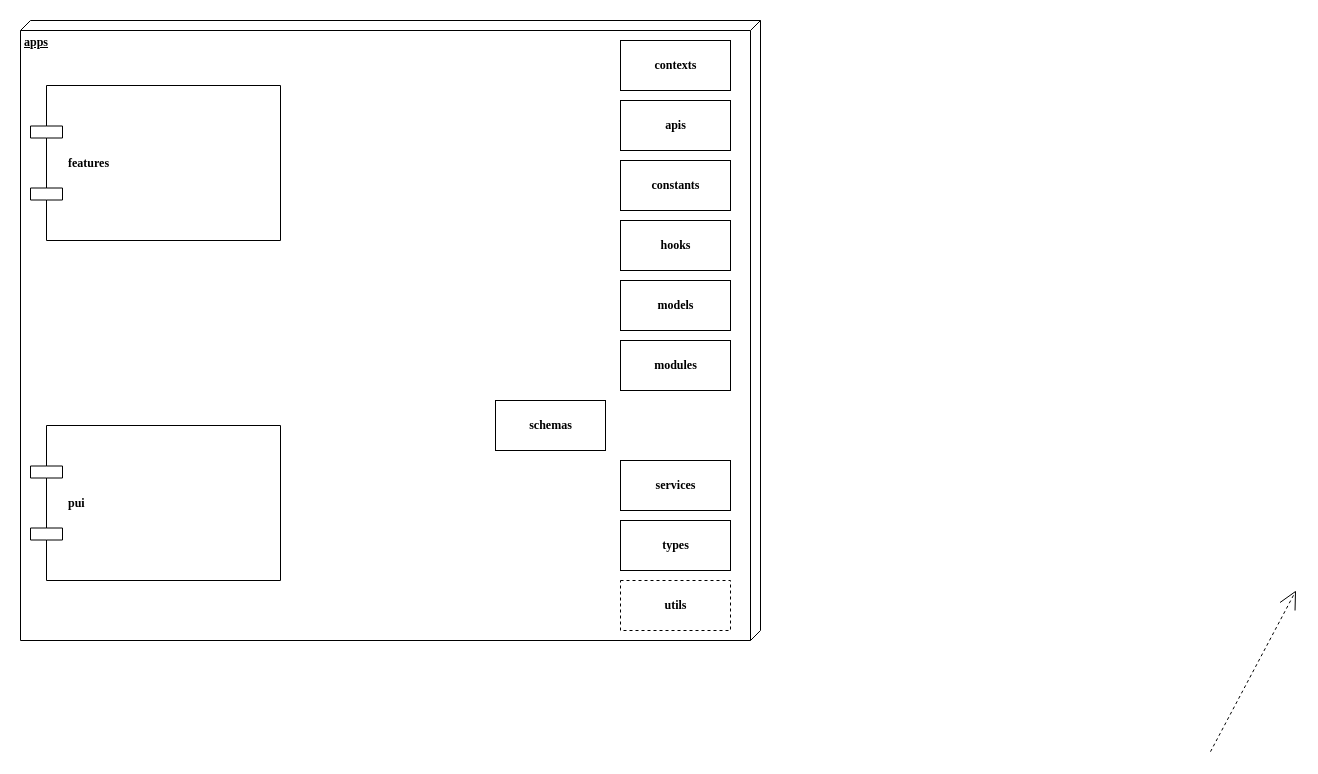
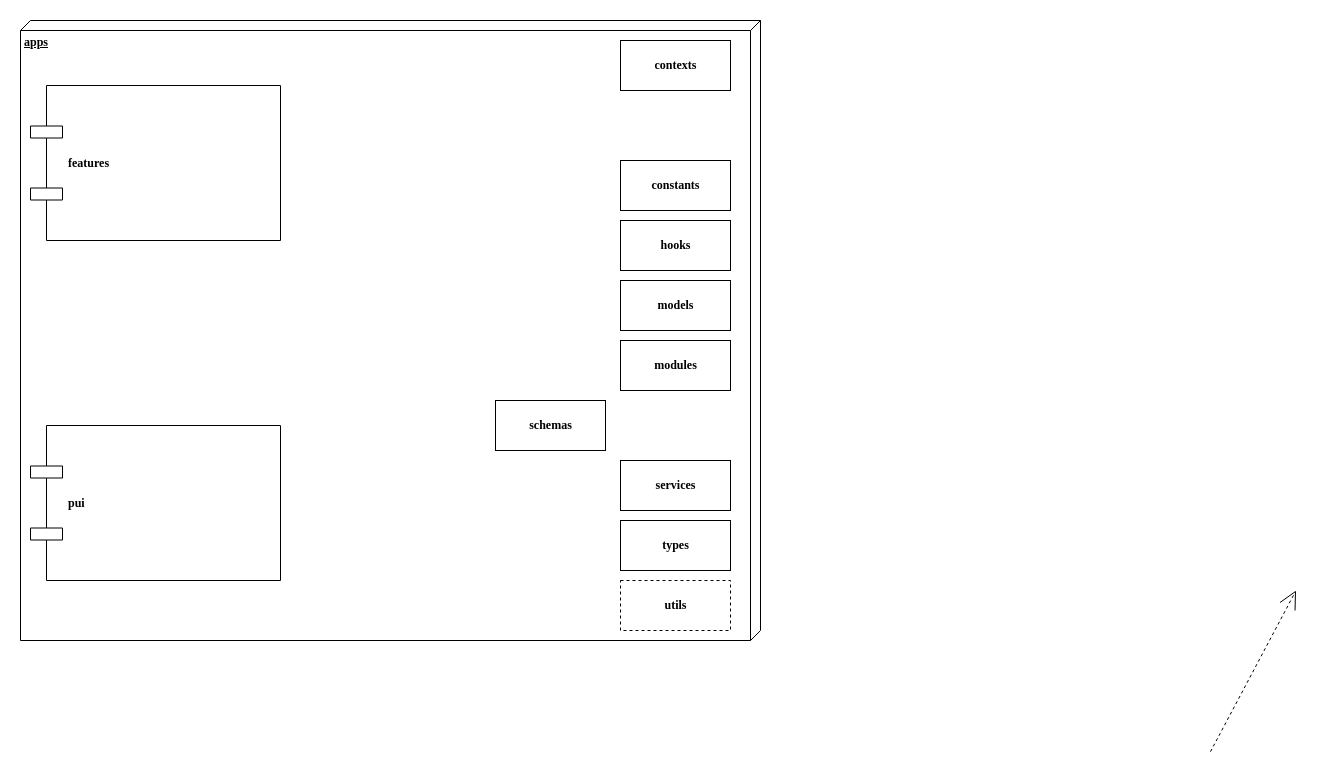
node "apis": removed
